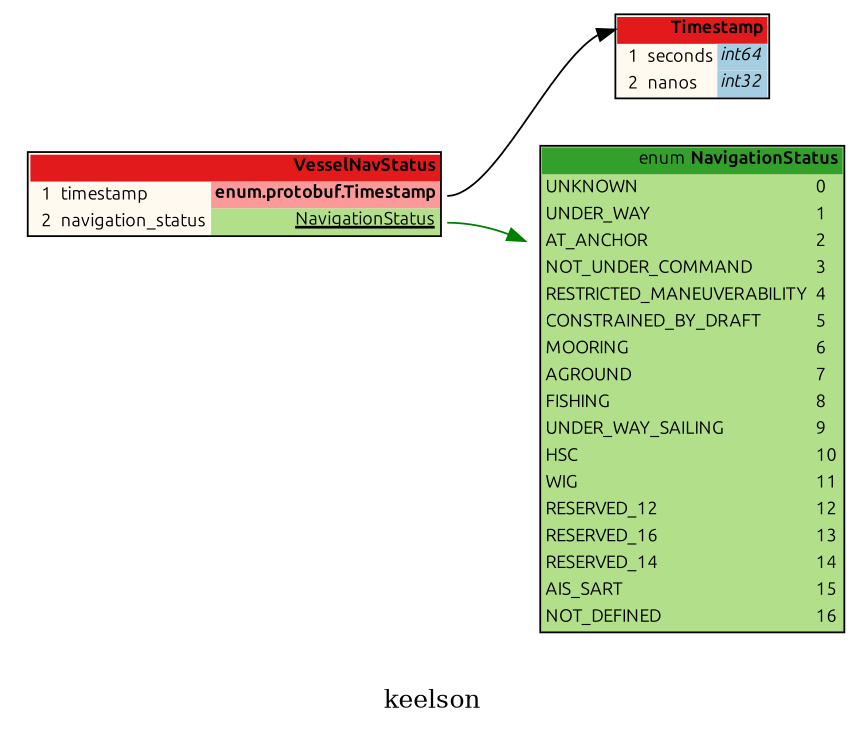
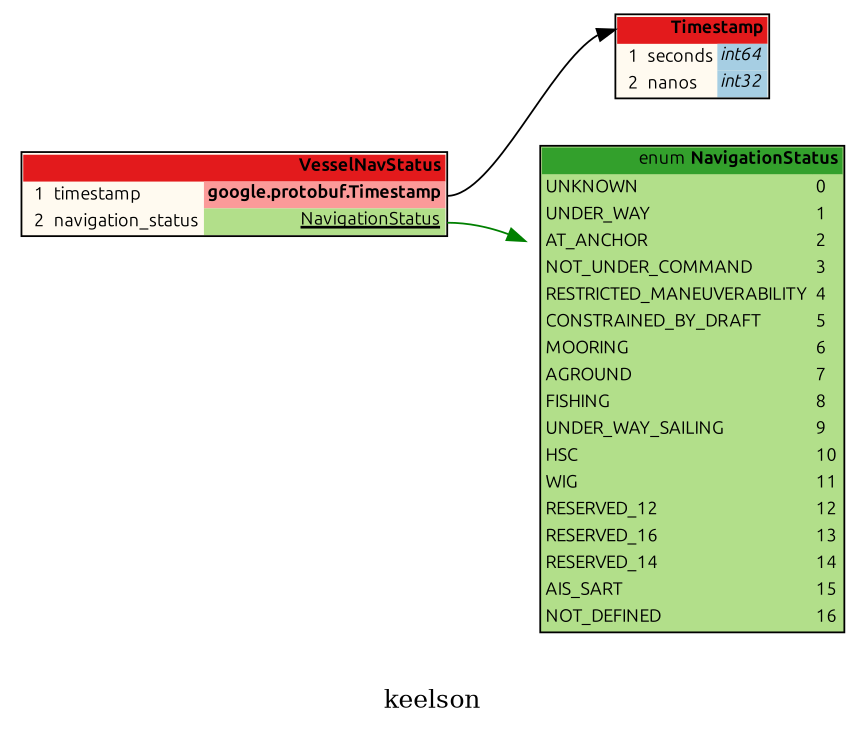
node "VesselNavStatus": text "enum.protobuf.Timestamp" -> "google.protobuf.Timestamp"
